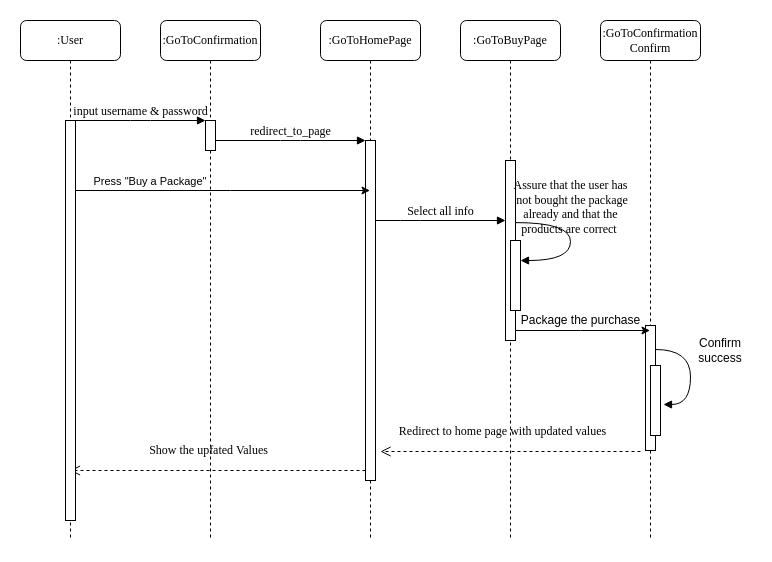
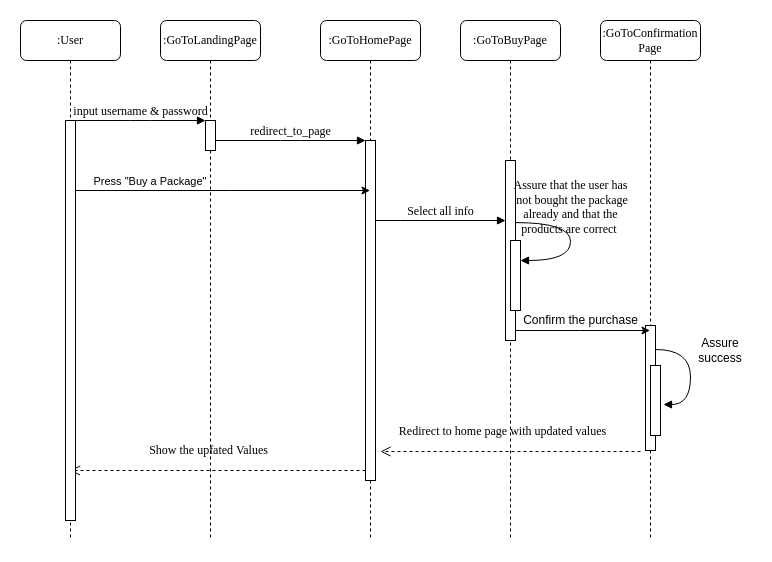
node ":GoToConfirmation": label ":GoToConfirmation" -> ":GoToLandingPage"
node ":GoToConfirmation Confirm": label ":GoToConfirmation Confirm" -> ":GoToConfirmation Page"
node "Package the purchase": label "Package the purchase" -> "Confirm the purchase"
node "Confirm success": label "Confirm success" -> "Assure success"
